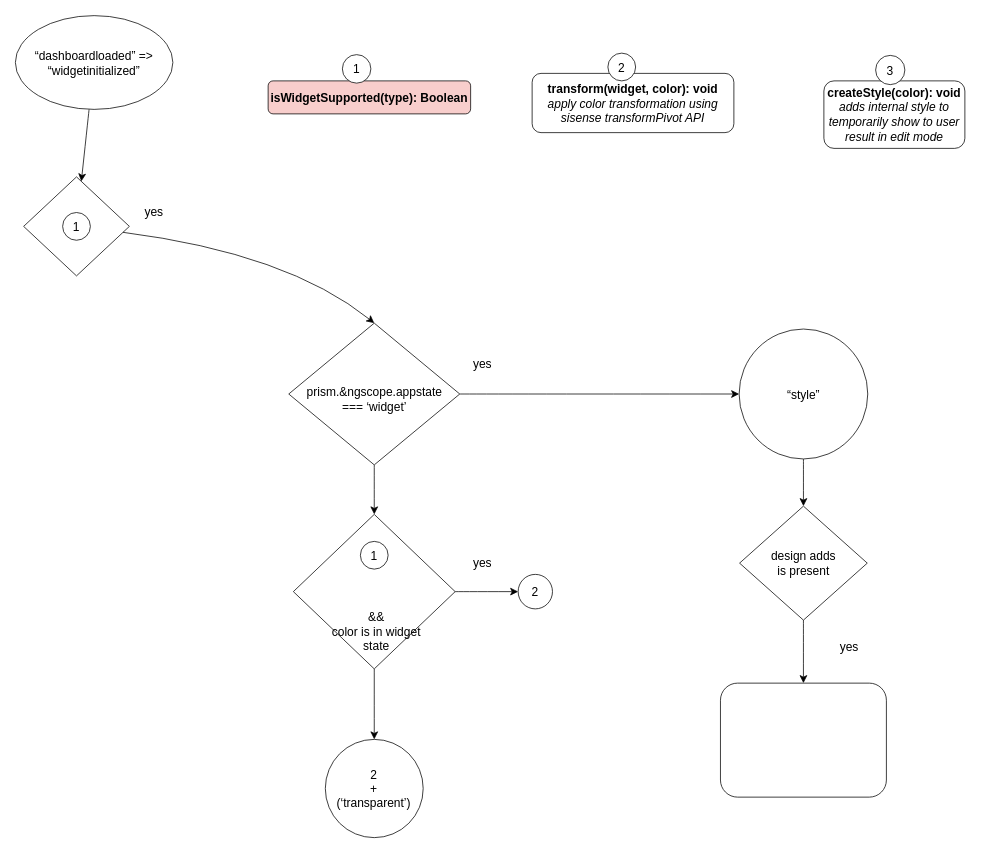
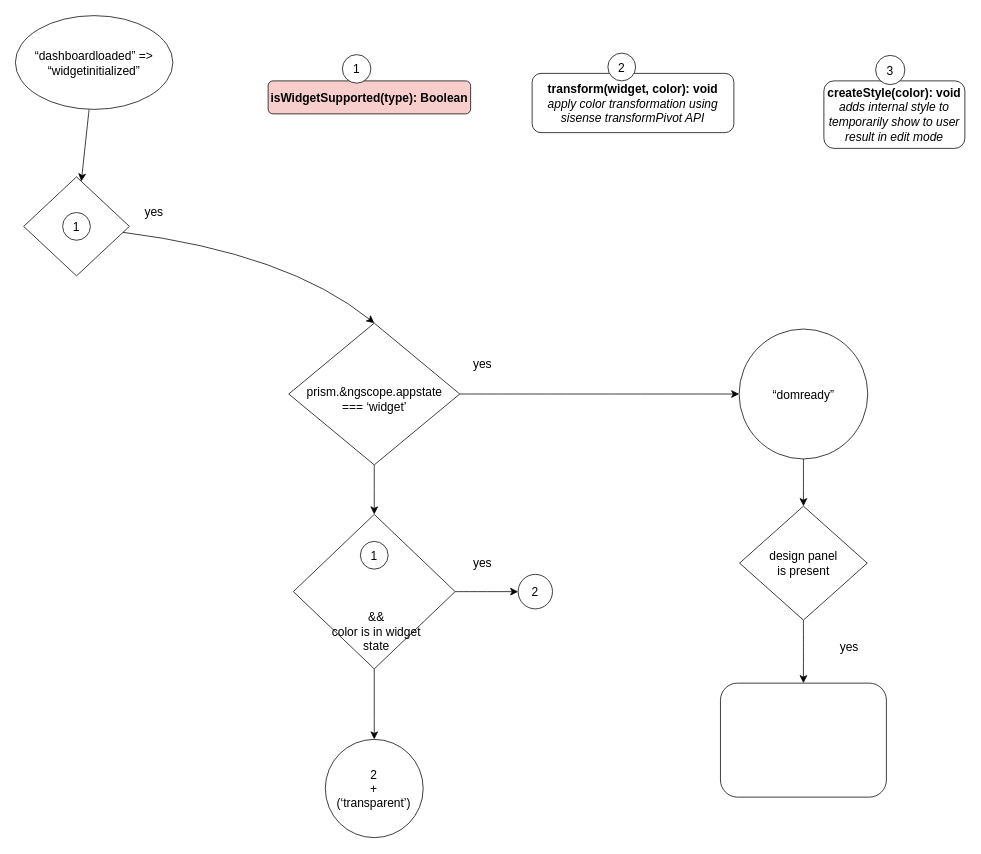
node "“style”": label "“style”" -> "“domready”"
node "design adds is present": label "design adds is present" -> "design panel is present"
